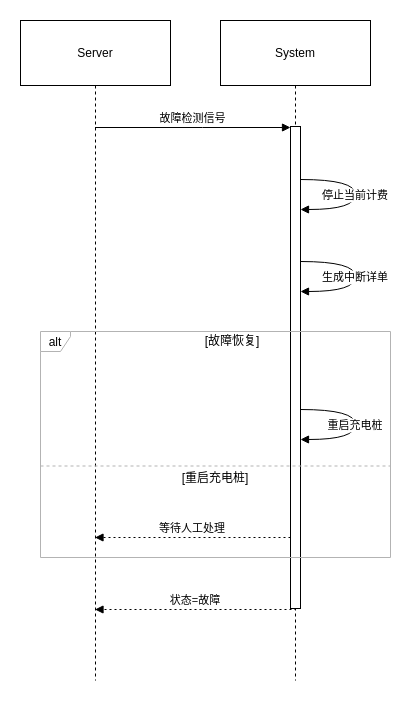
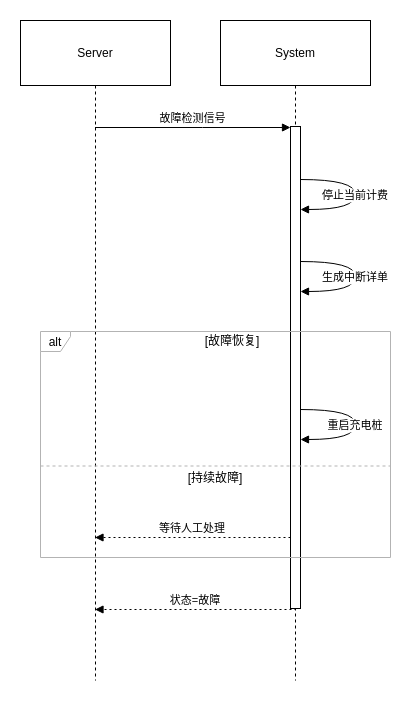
node "[重启充电桩]": label "[重启充电桩]" -> "[持续故障]"
